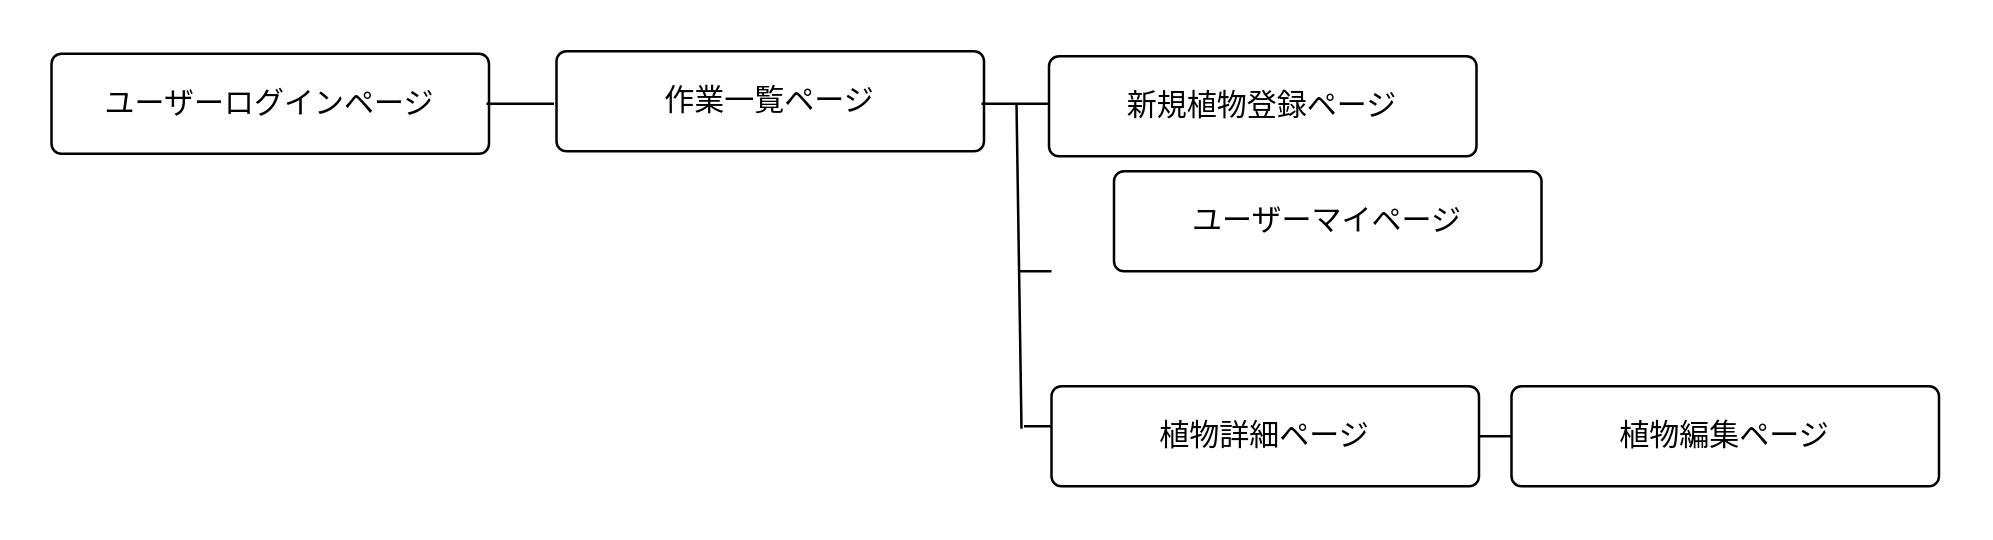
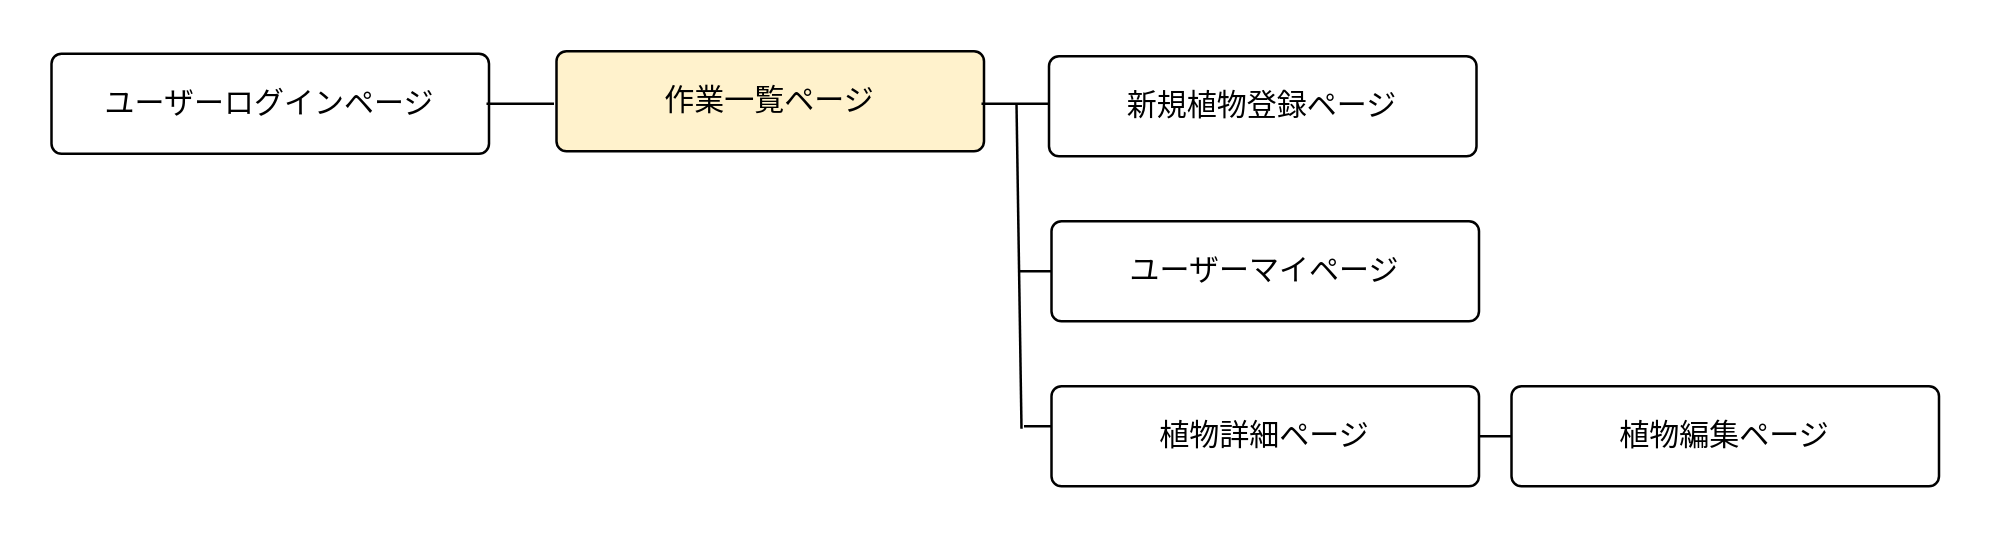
node "作業一覧ページ": fillcolor #ffffff -> #fff2cc
node "ユーザーマイページ": moved (1328, 221) -> (1265, 271)
